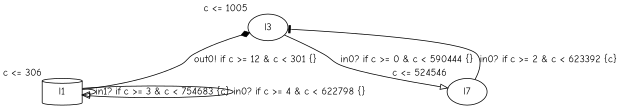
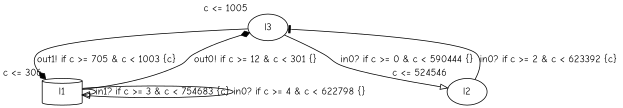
edge "l3 c <= 1005" -> "l1 c <= 306": added, label "out1! if c >= 705 & c < 1003 {c}"
node "l7 c <= 524546": label "l7 c <= 524546" -> "l2 c <= 524546"
